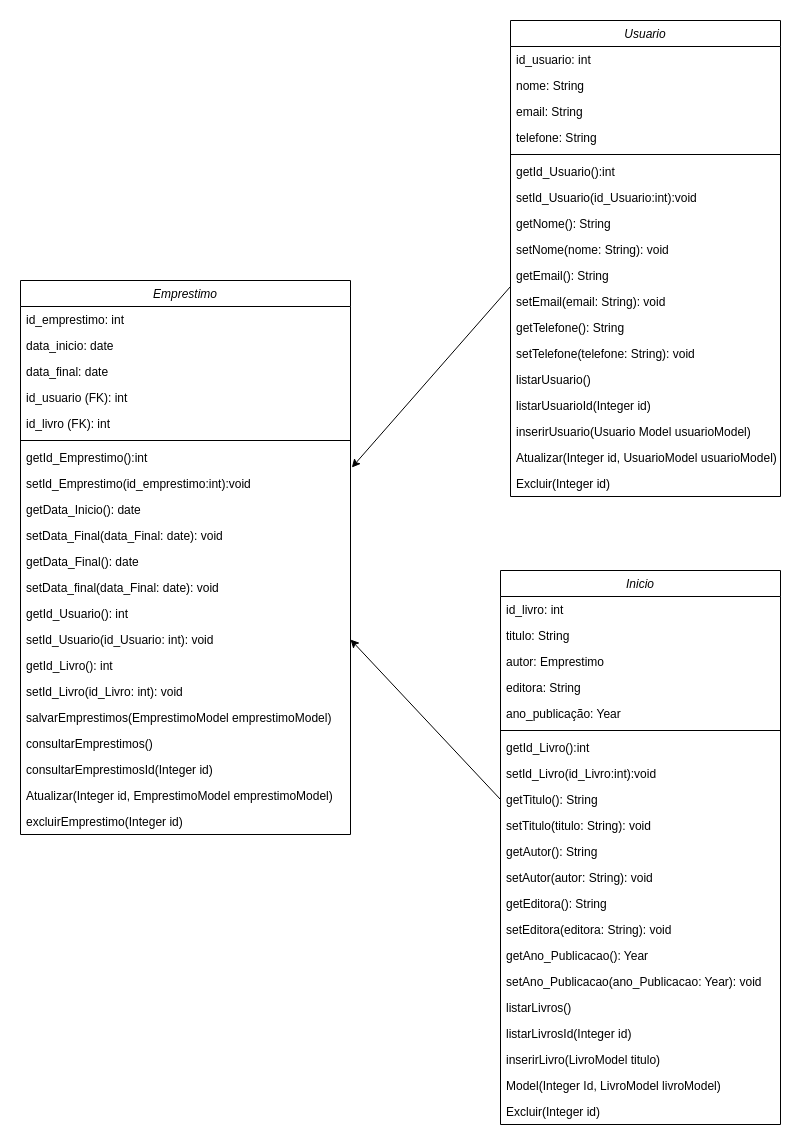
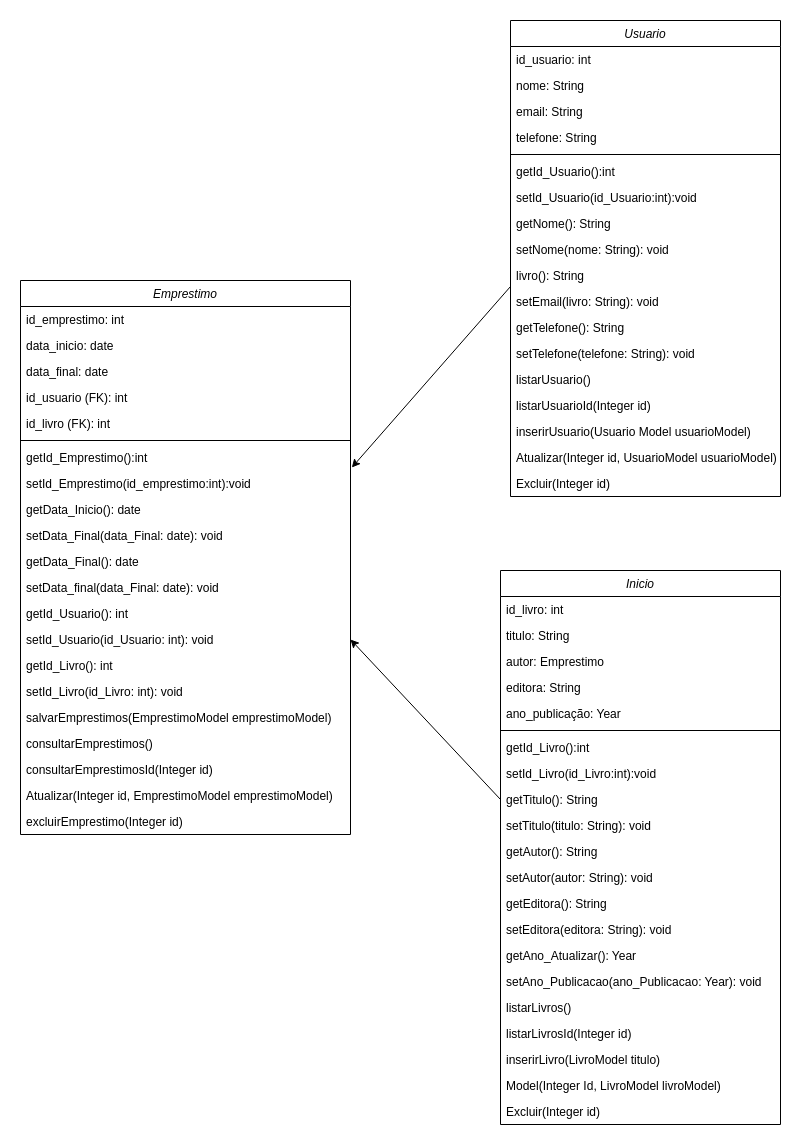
node "getEmail(): String": label "getEmail(): String" -> "livro(): String"
node "setEmail(email: String): void": label "setEmail(email: String): void" -> "setEmail(livro: String): void"
node "getAno_Publicacao(): Year": label "getAno_Publicacao(): Year" -> "getAno_Atualizar(): Year"
